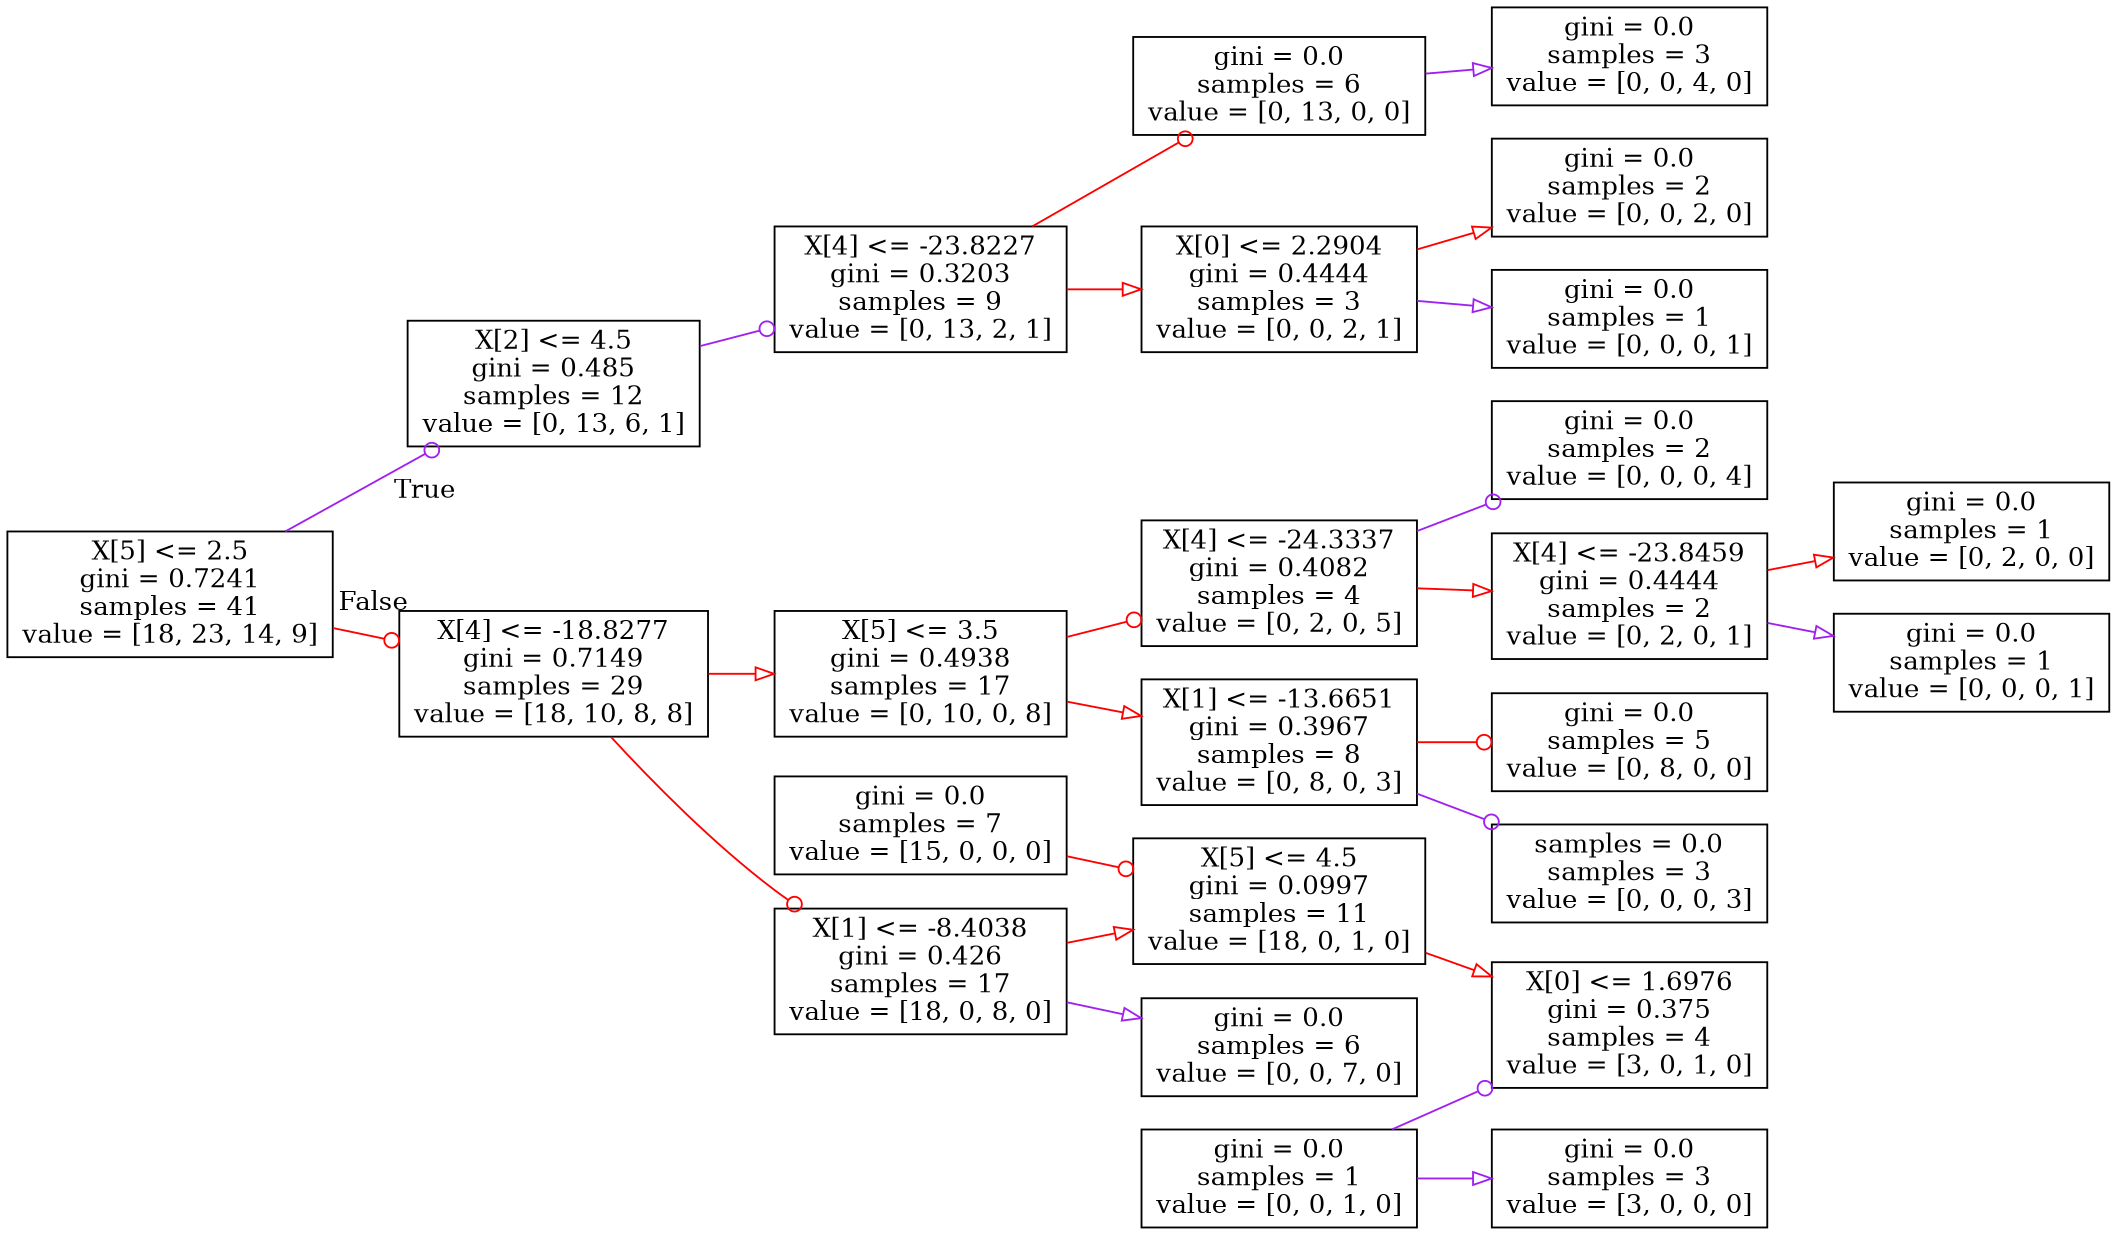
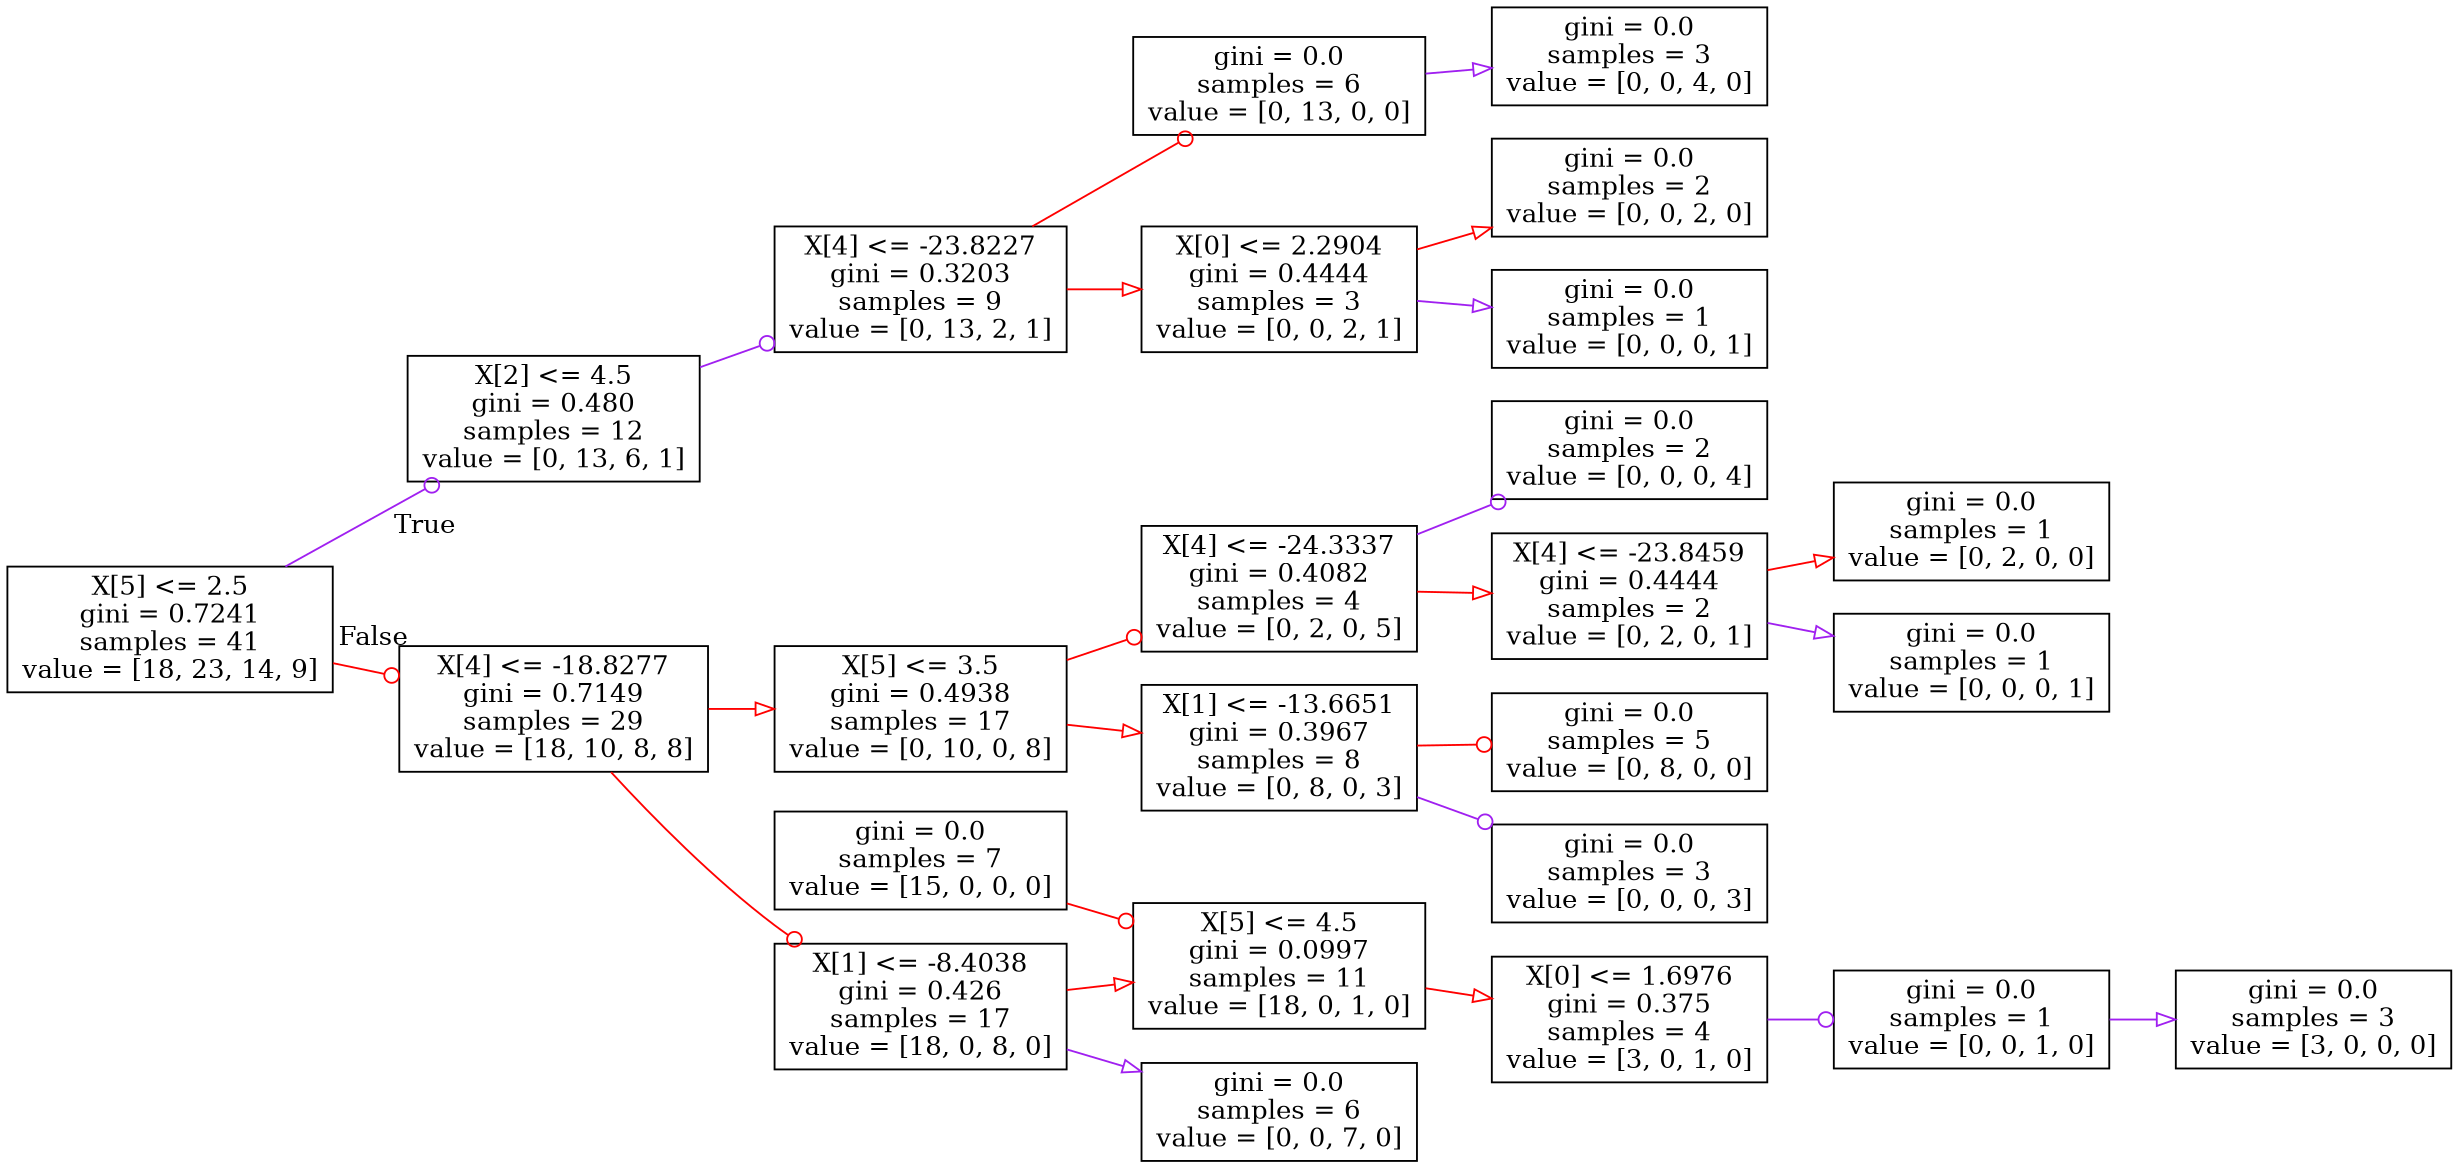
node "X[2] <= 4.5 gini = 0.485 samples = 12 value = [0, 13, 6, 1]": label "X[2] <= 4.5 gini = 0.485 samples = 12 value = [0, 13, 6, 1]" -> "X[2] <= 4.5 gini = 0.480 samples = 12 value = [0, 13, 6, 1]"
node "samples = 0.0 samples = 3 value = [0, 0, 0, 3]": label "samples = 0.0 samples = 3 value = [0, 0, 0, 3]" -> "gini = 0.0 samples = 3 value = [0, 0, 0, 3]"
edge "gini = 0.0 samples = 1 value = [0, 0, 1, 0]" -> "X[0] <= 1.6976 gini = 0.375 samples = 4 value = [3, 0, 1, 0]": reversed
